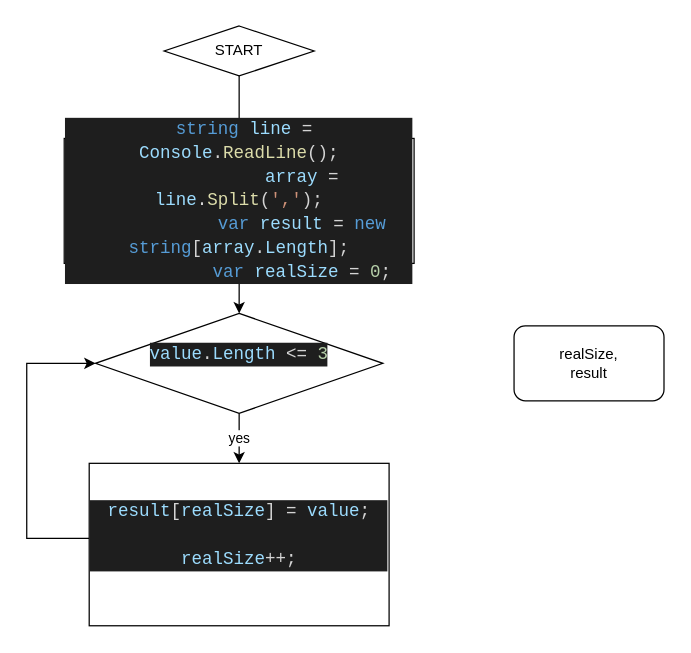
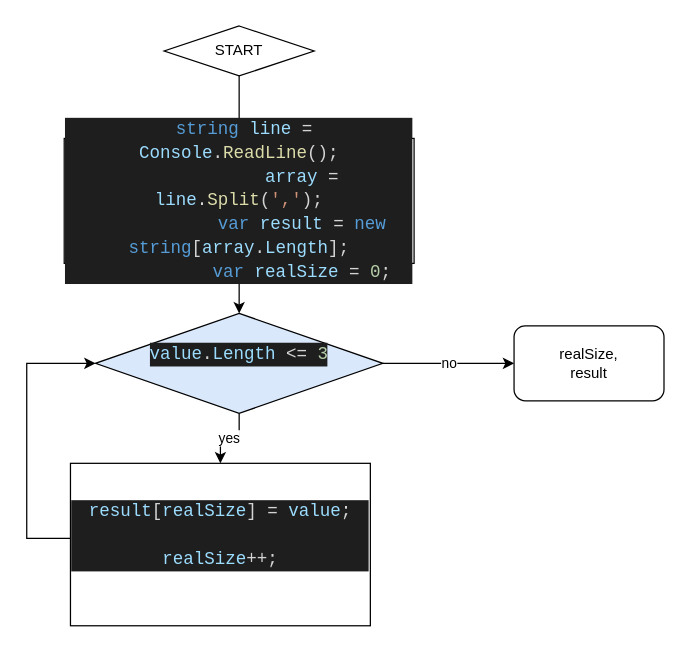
node "value.Length <= 3": fillcolor #ffffff -> #dae8fc
edge "value.Length <= 3" -> "realSize, result": added, label "no"
node "result[realSize] = value; realSize++;": moved (239, 544) -> (220, 544)
